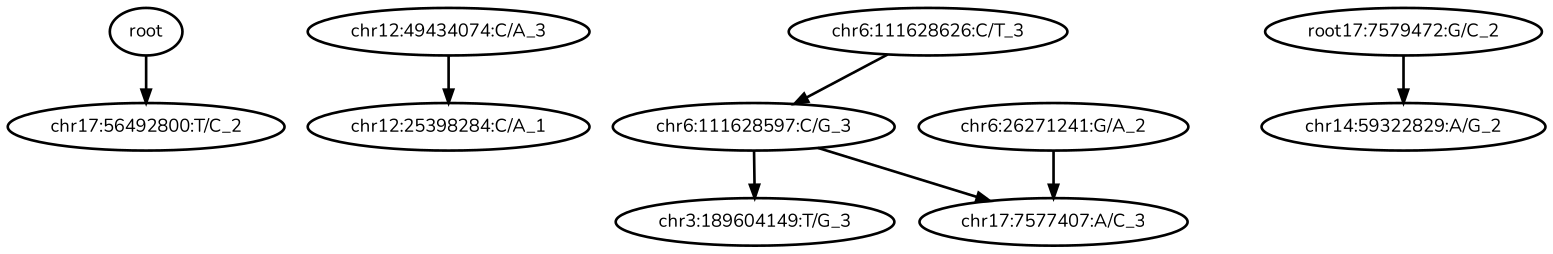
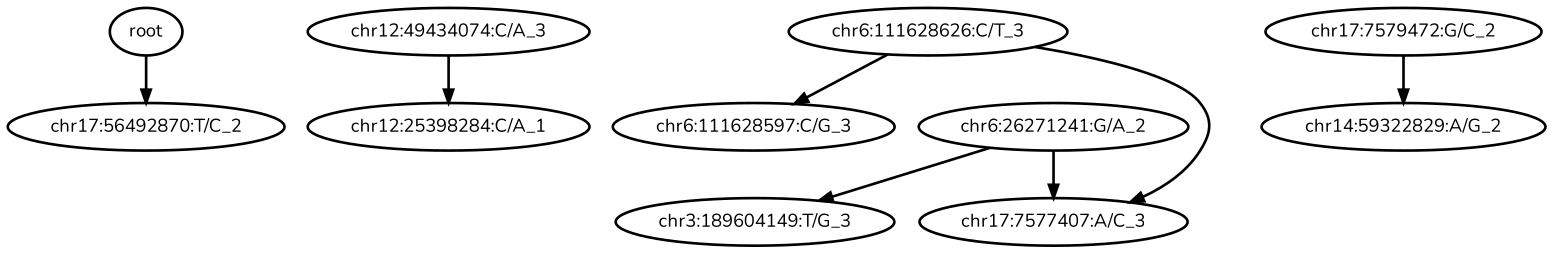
node "root17:7579472:G/C_2": label "root17:7579472:G/C_2" -> "chr17:7579472:G/C_2"
node "chr17:56492800:T/C_2": label "chr17:56492800:T/C_2" -> "chr17:56492870:T/C_2"
edge "chr6:111628597:C/G_3" -> "chr3:189604149:T/G_3": now "chr6:26271241:G/A_2" -> "chr3:189604149:T/G_3"
edge "chr6:111628597:C/G_3" -> "chr17:7577407:A/C_3": now "chr6:111628626:C/T_3" -> "chr17:7577407:A/C_3"
